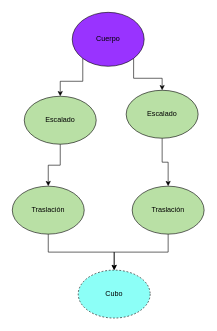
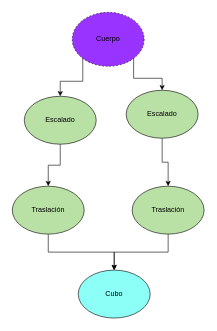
node "Cuerpo": style solid -> dashed
node "Cubo": style dashed -> solid
